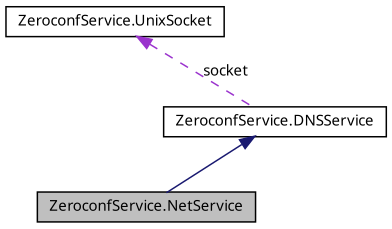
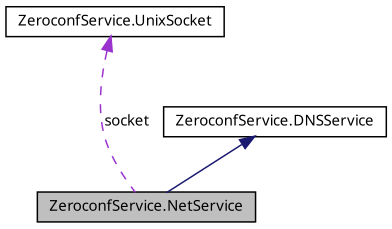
edge "ZeroconfService.DNSService" -> "ZeroconfService.UnixSocket": now "ZeroconfService.NetService" -> "ZeroconfService.UnixSocket"
